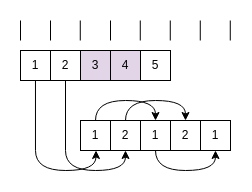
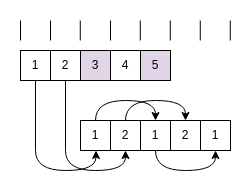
node "4": fillcolor #e1d5e7 -> #ffffff
node "5": fillcolor #ffffff -> #e1d5e7
